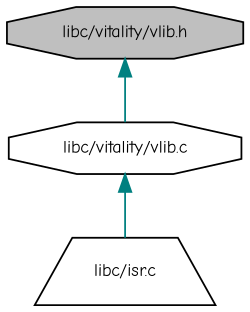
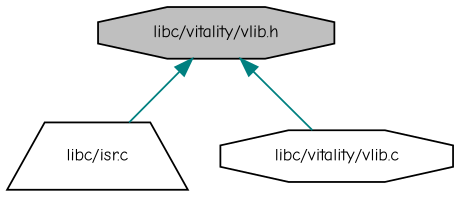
edge "libc/isr.c" -> "libc/vitality/vlib.c": now "libc/isr.c" -> "libc/vitality/vlib.h"
